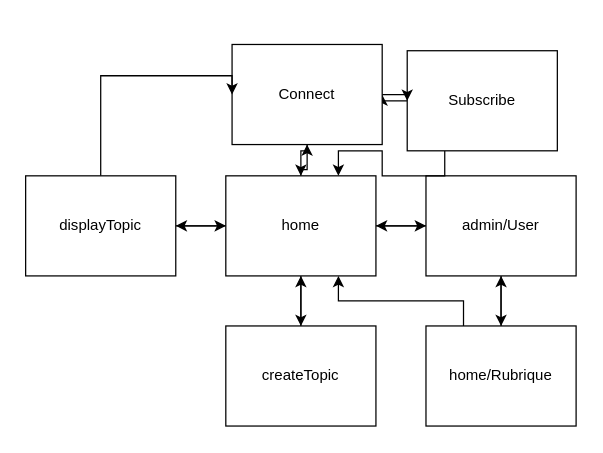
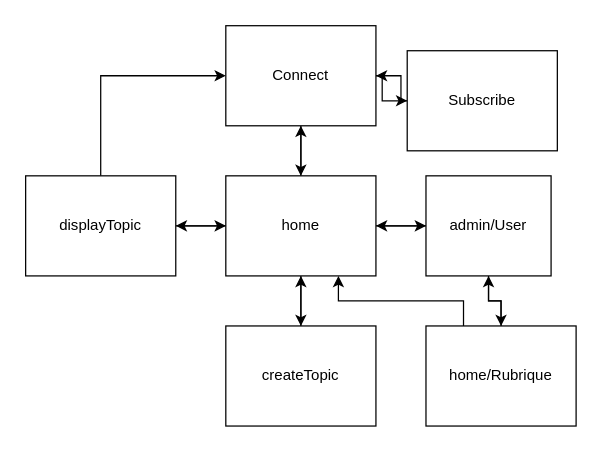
node "Connect": moved (307, 94) -> (301, 76)
edge "Subscribe" -> "home": removed
node "admin/User": size 150x100 -> 125x100
